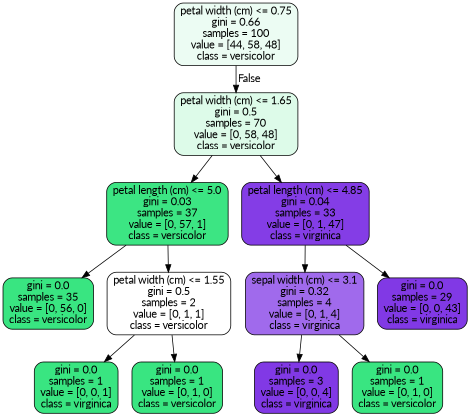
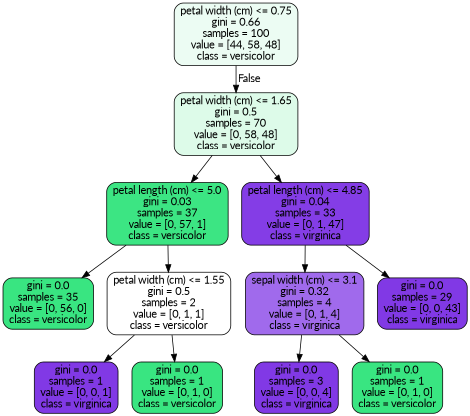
node "gini = 0.0 samples = 1 value = [0, 0, 1] class = virginica": fillcolor #39e581 -> #8139e5
